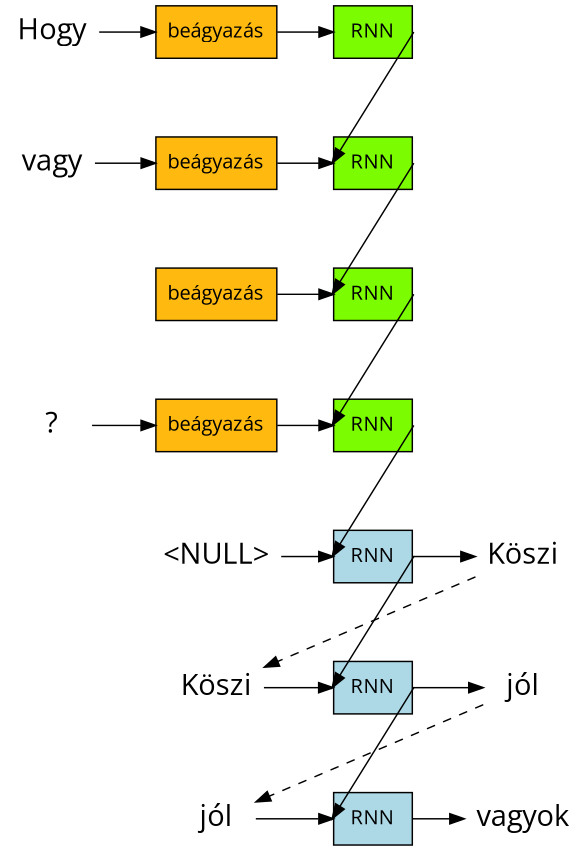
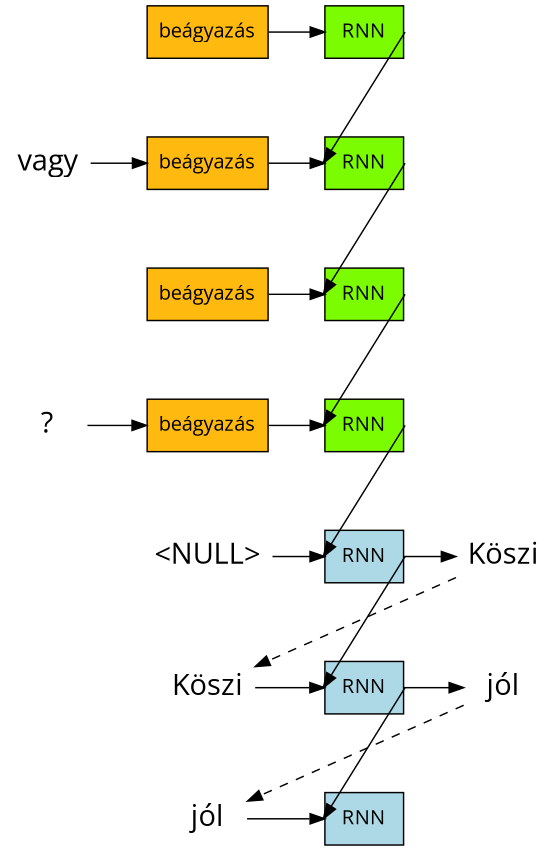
node "Hogy": removed
node "vagyok": removed
